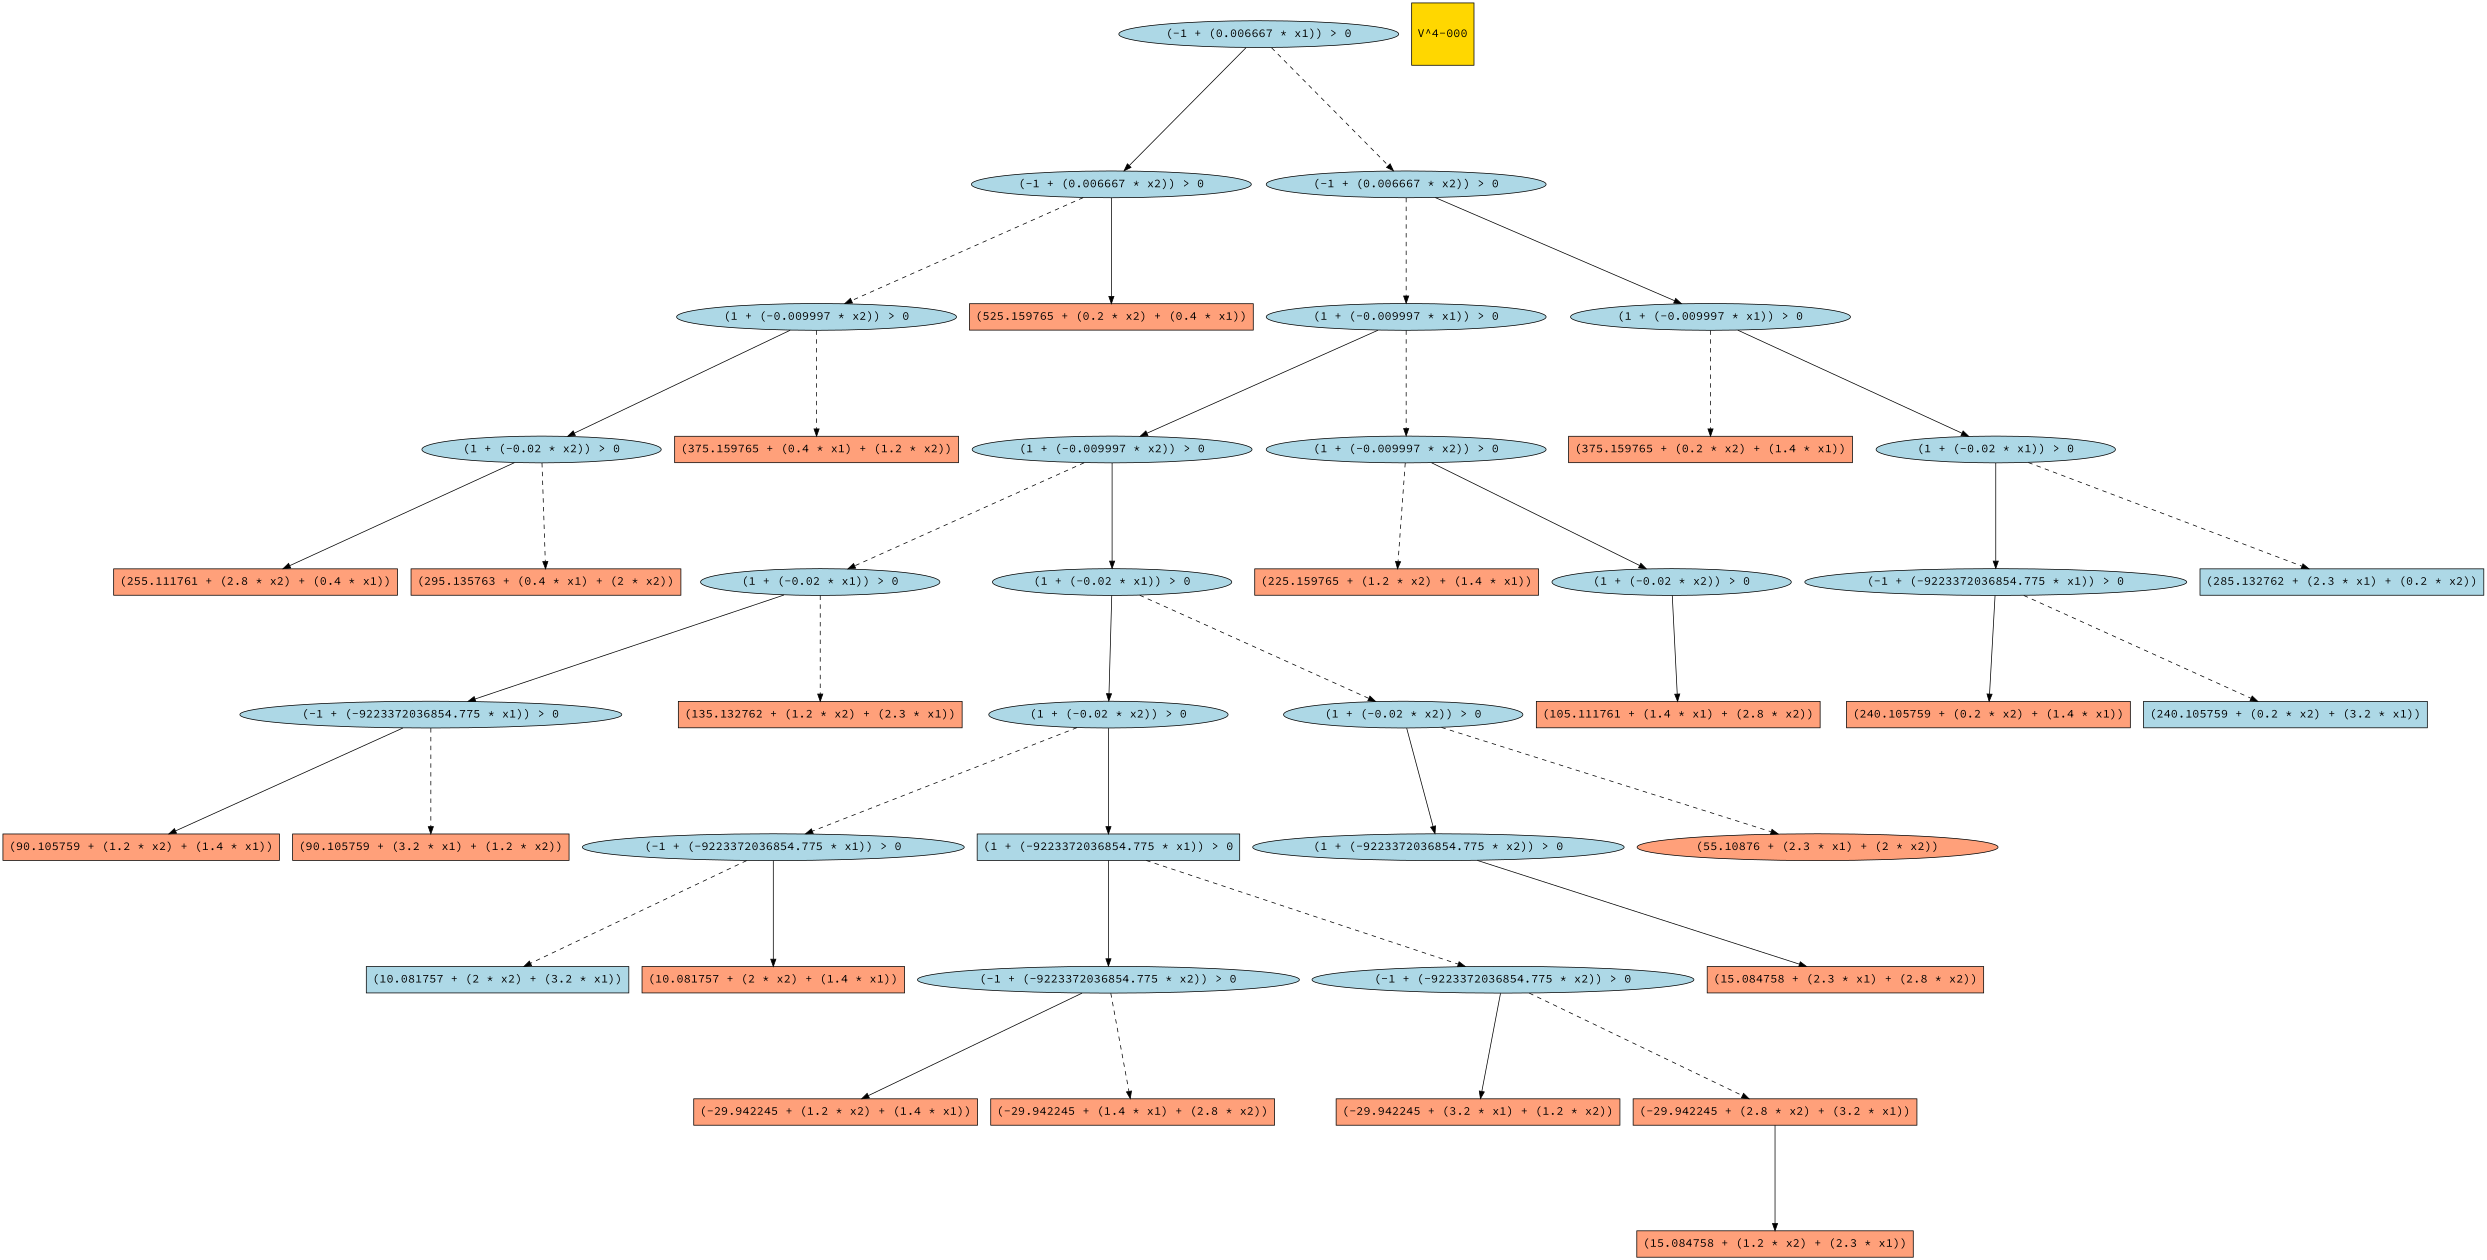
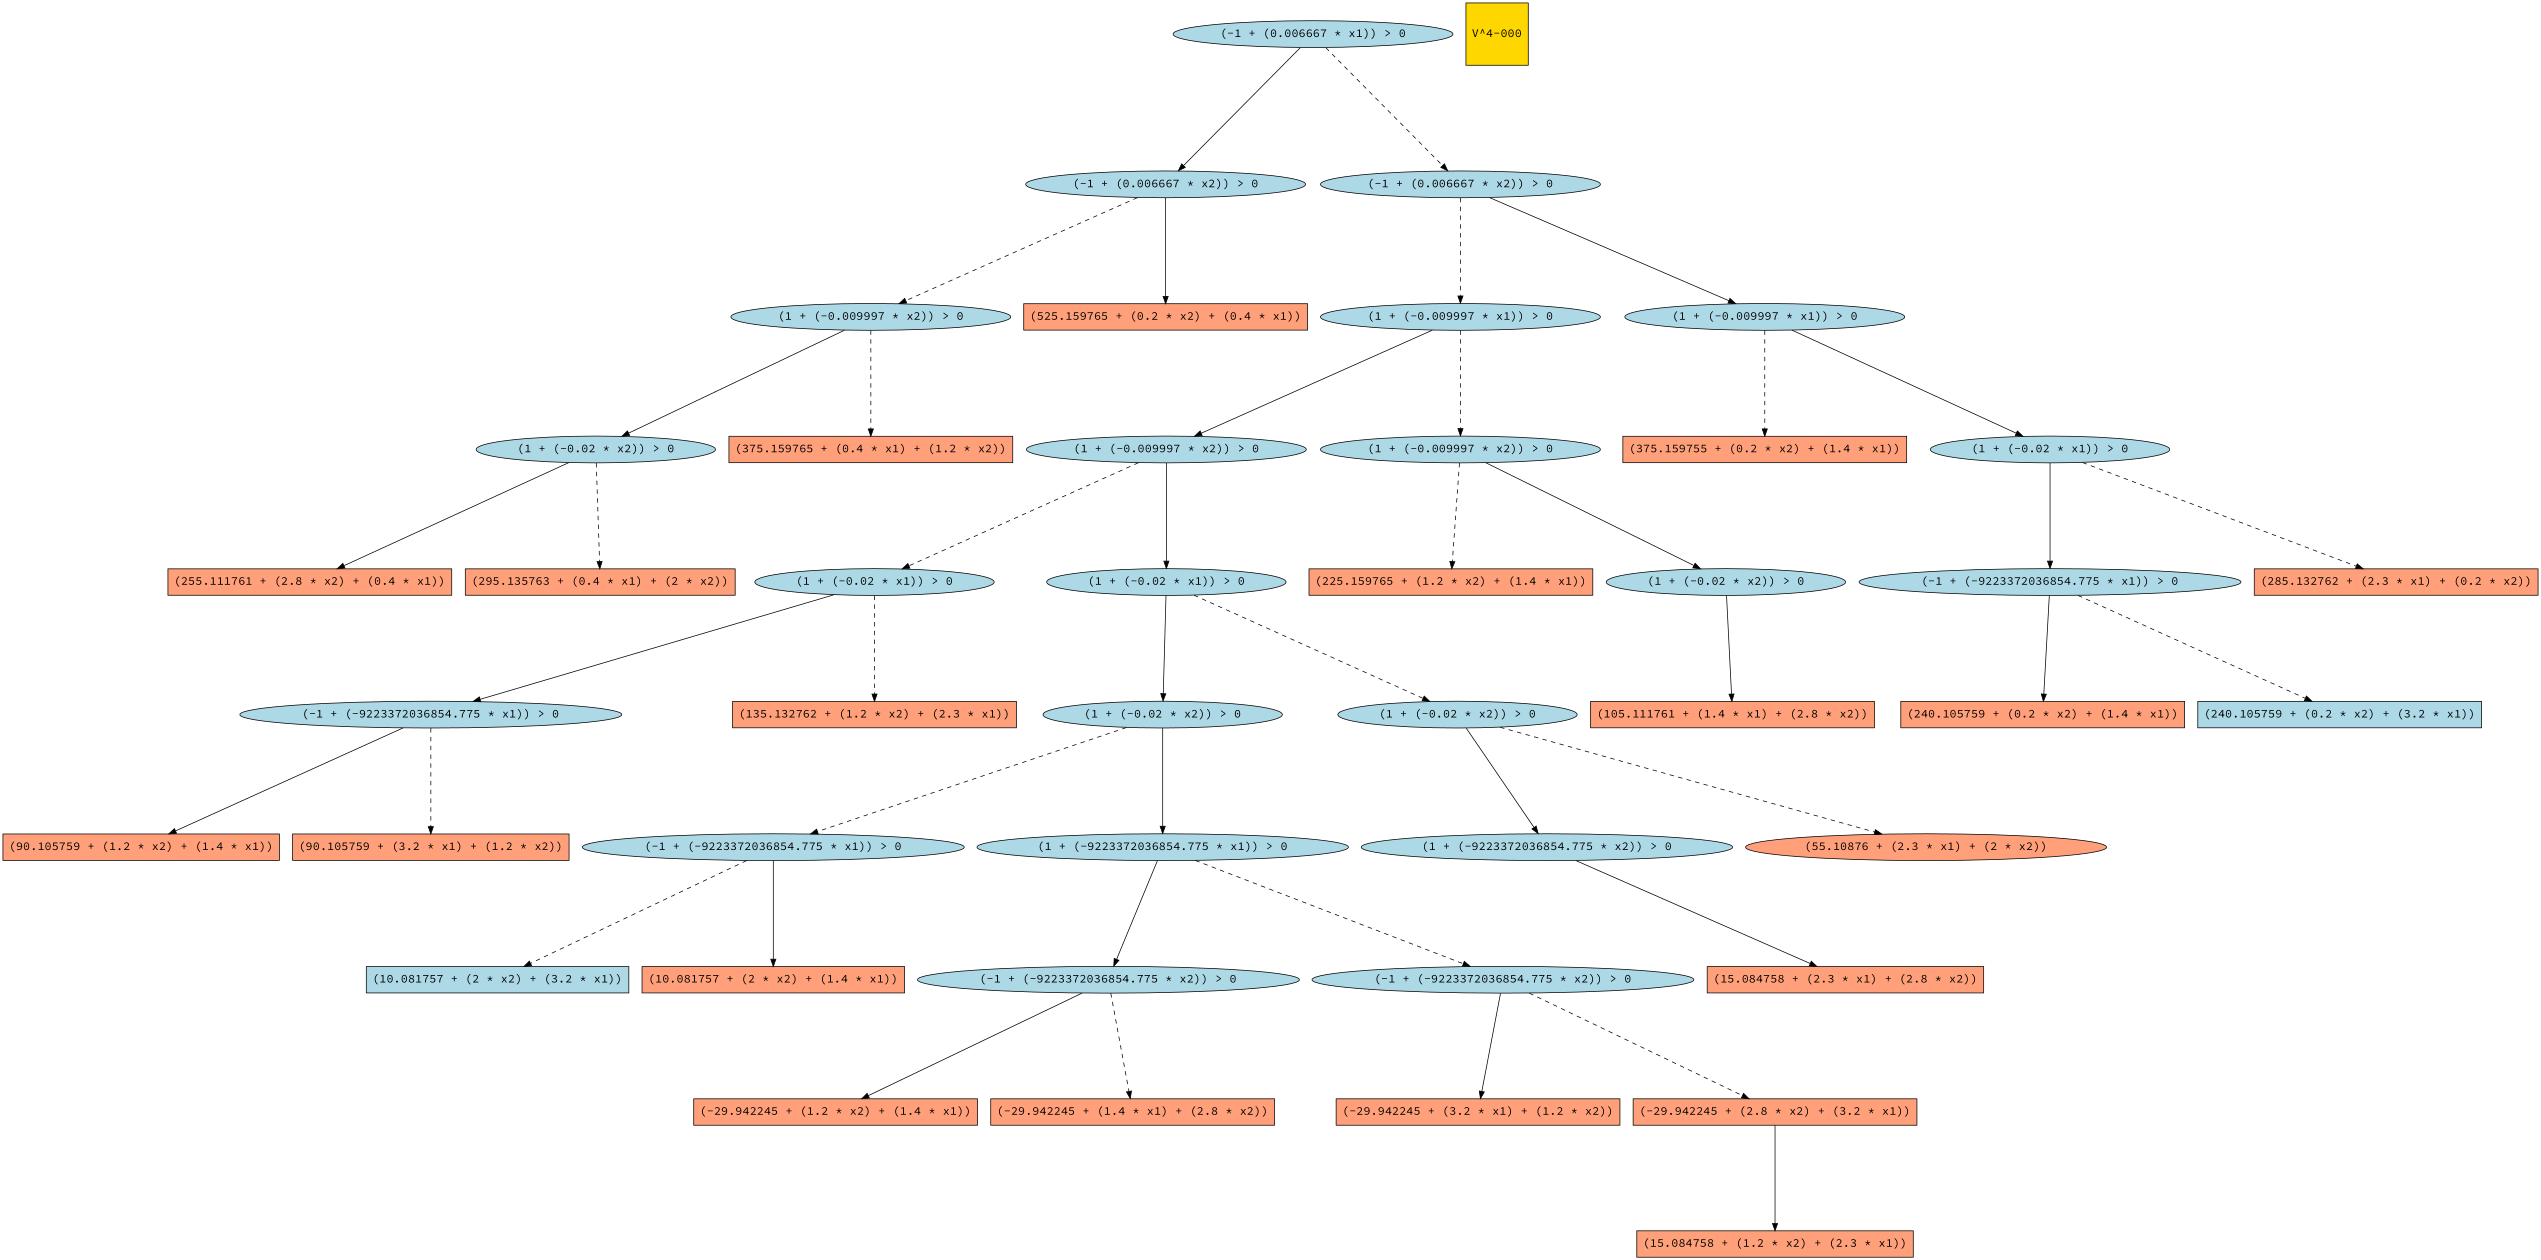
node "(375.159765 + (0.2 * x2) + (1.4 * x1))": label "(375.159765 + (0.2 * x2) + (1.4 * x1))" -> "(375.159755 + (0.2 * x2) + (1.4 * x1))"
node "(285.132762 + (2.3 * x1) + (0.2 * x2))": fillcolor lightblue -> lightsalmon
node "(1 + (-9223372036854.775 * x1)) > 0": shape box -> ellipse
